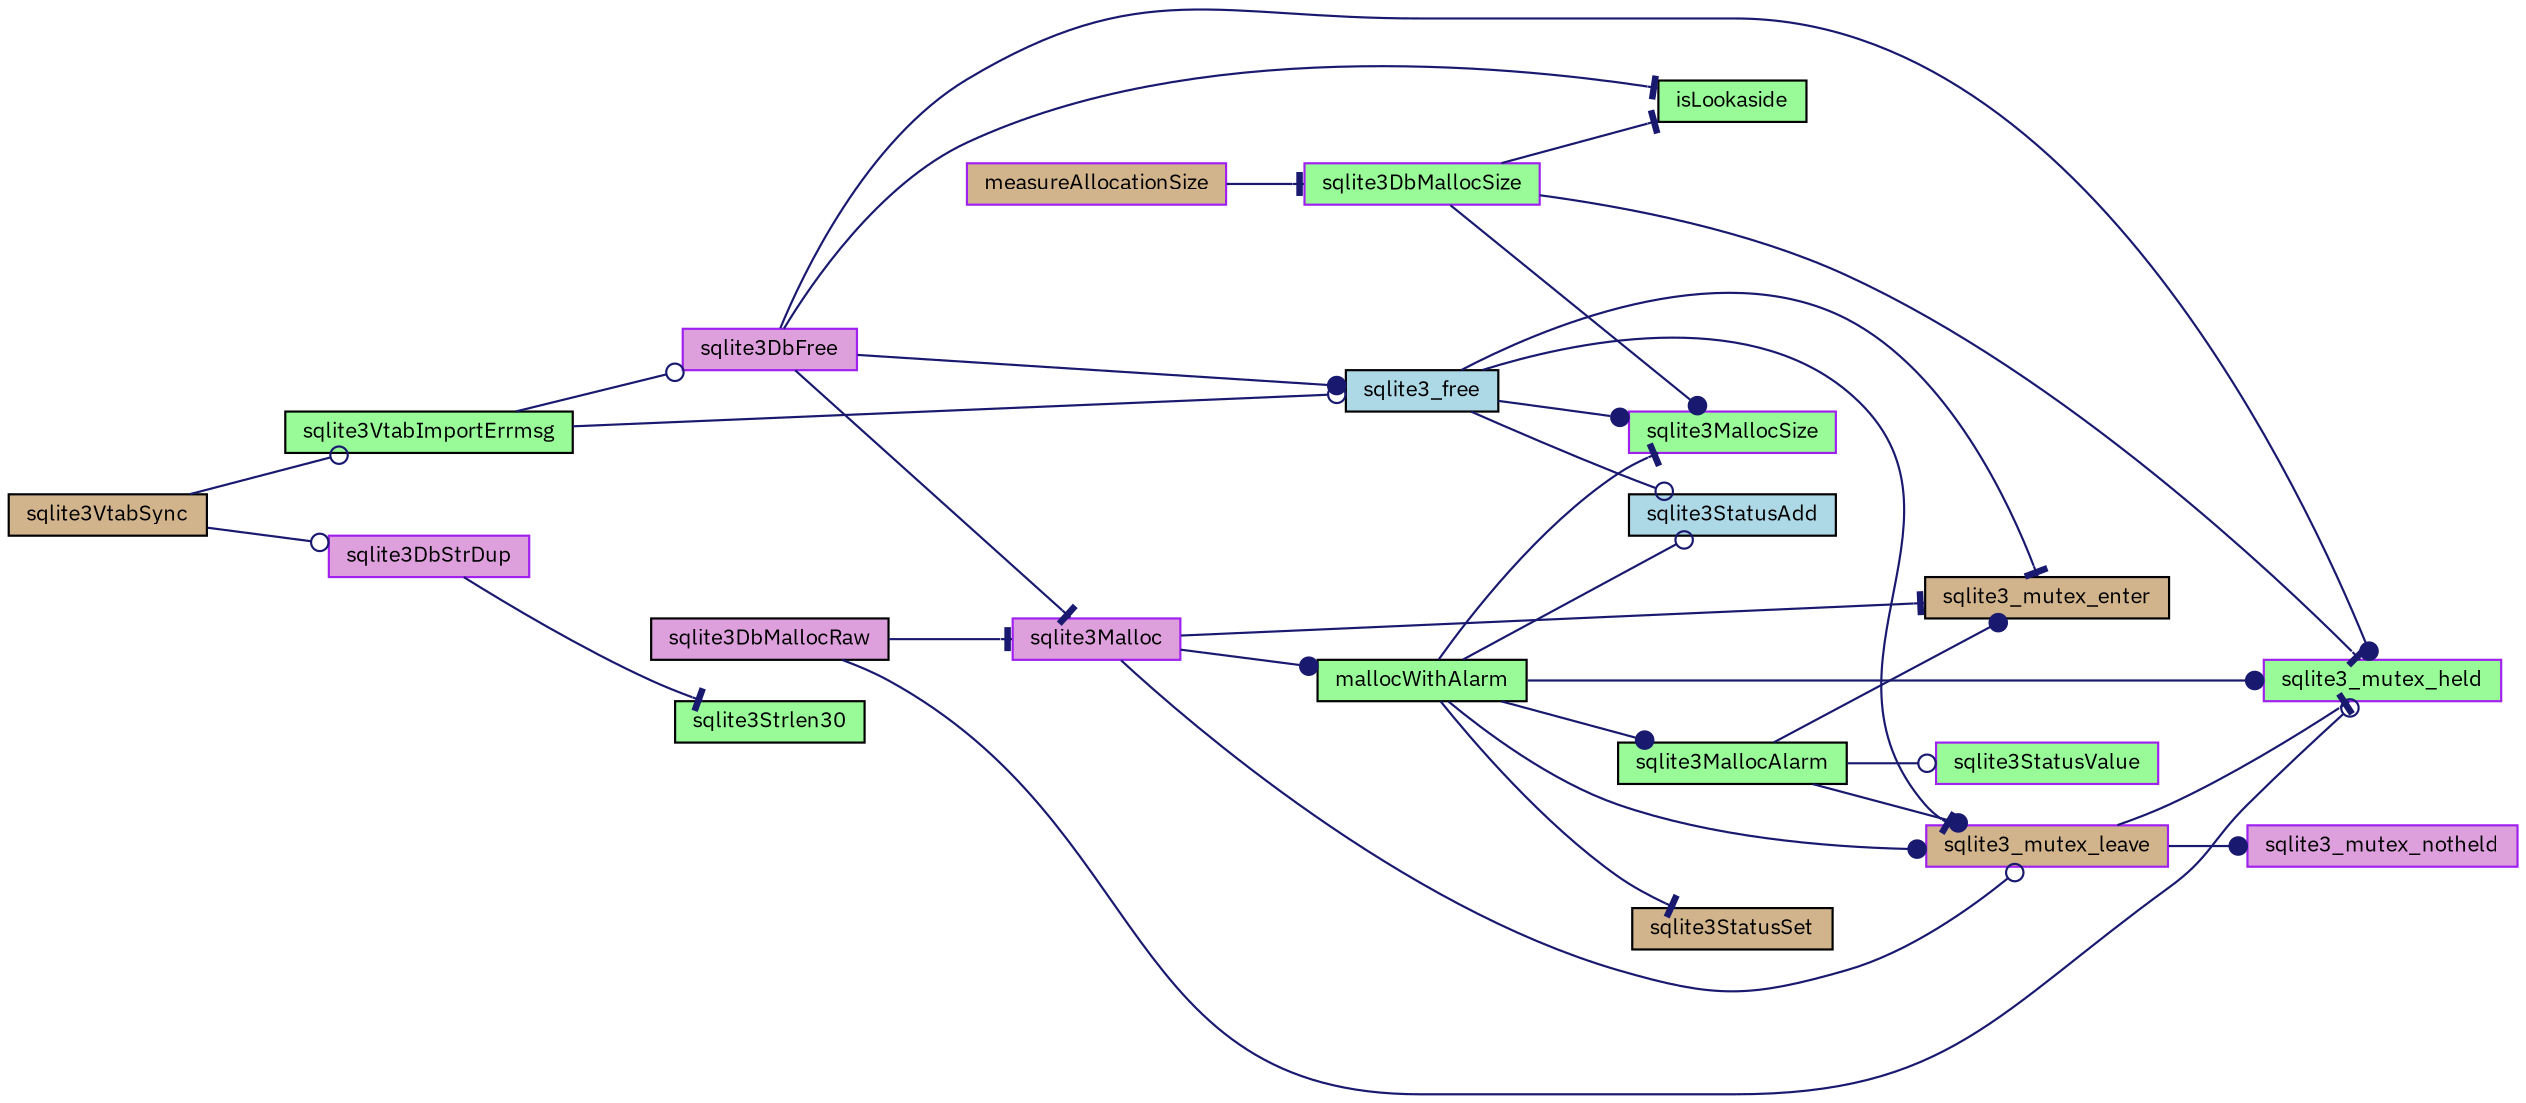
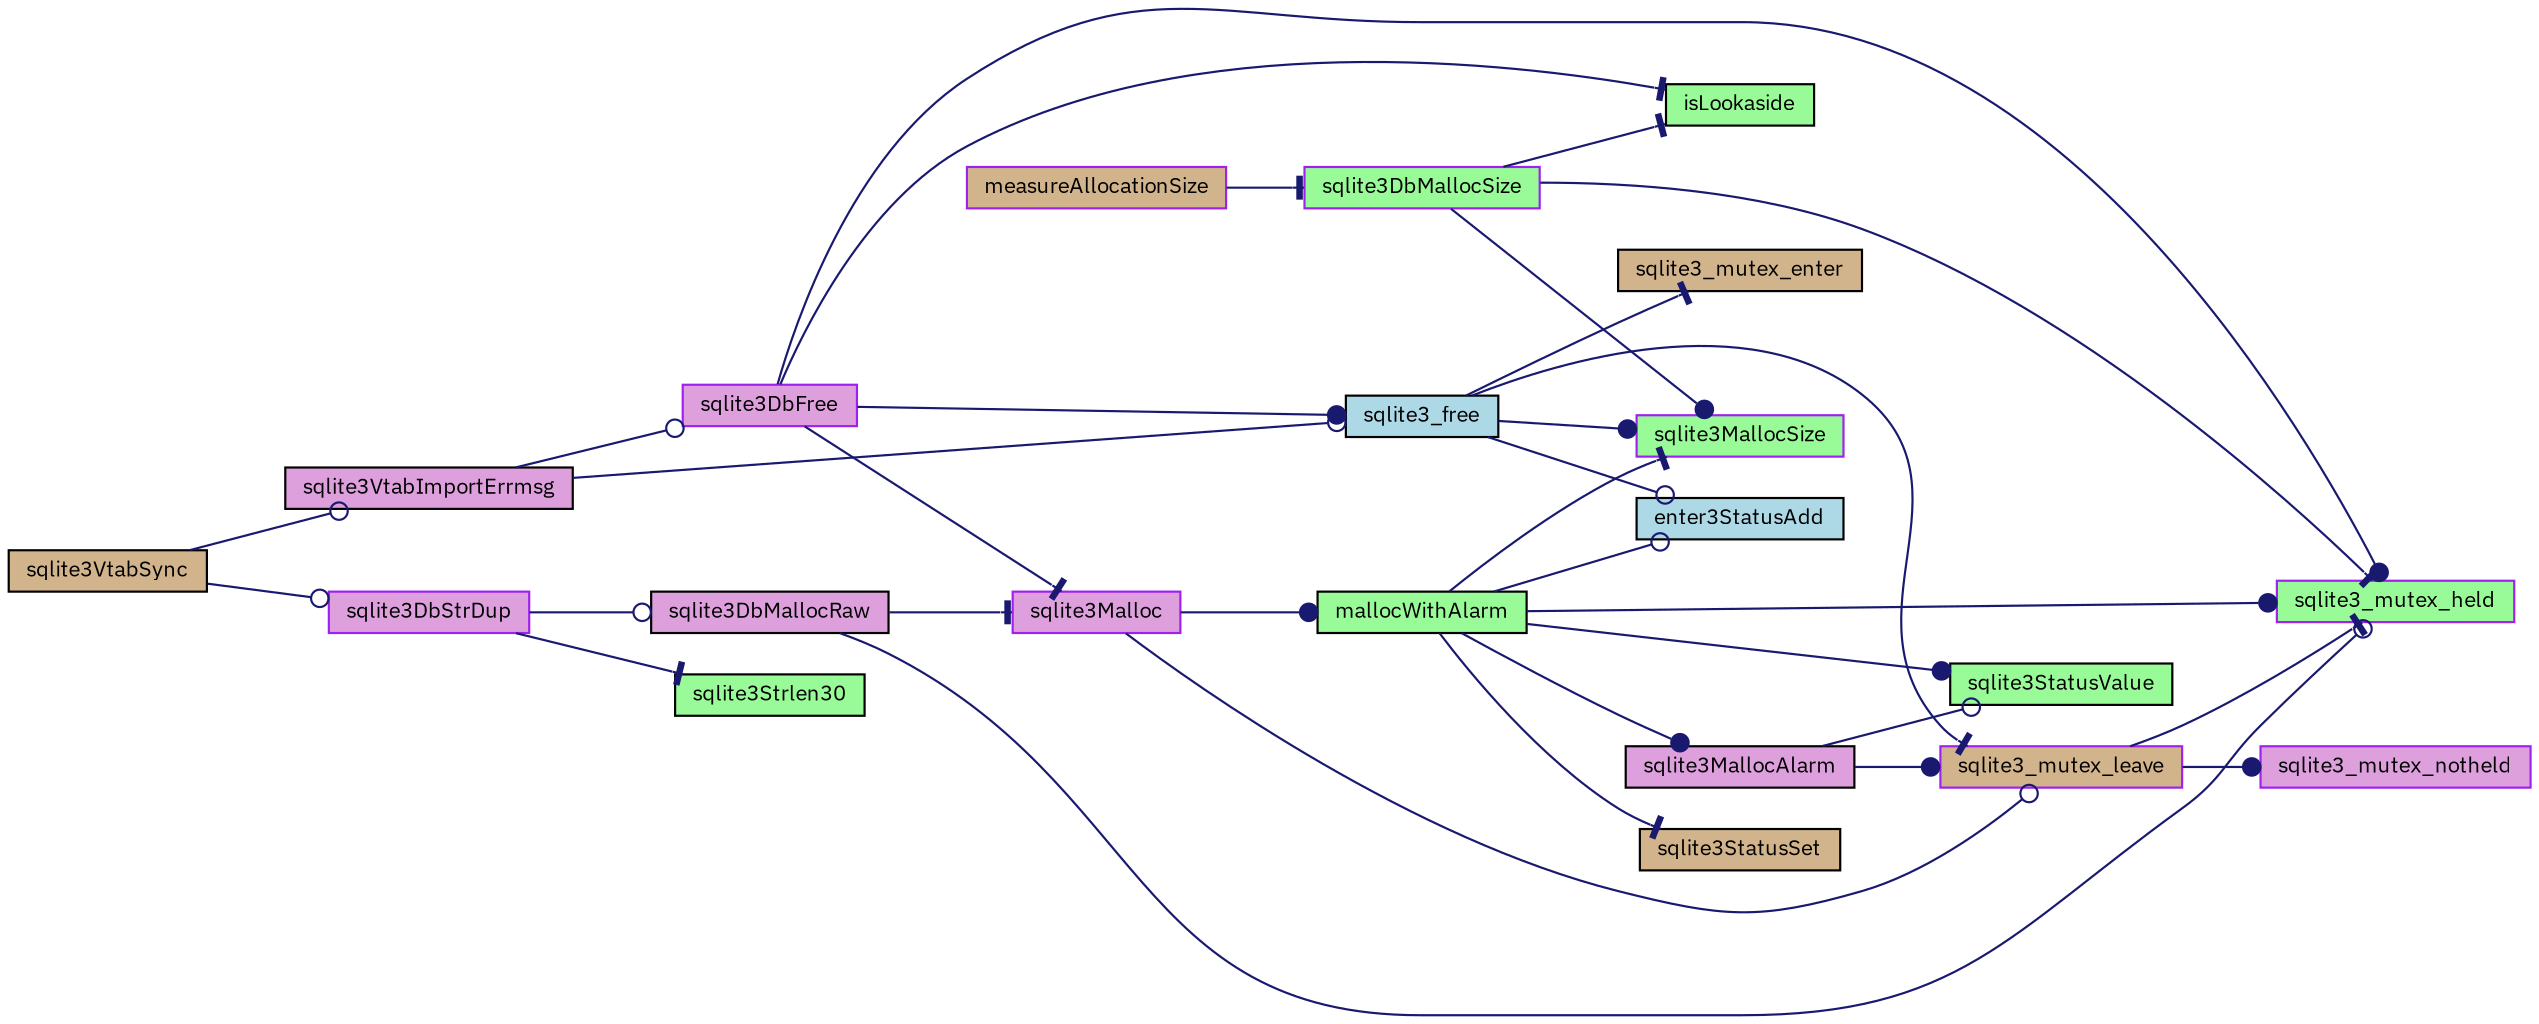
node "sqlite3VtabImportErrmsg": fillcolor palegreen -> plum
node "sqlite3StatusAdd": label "sqlite3StatusAdd" -> "enter3StatusAdd"
edge "sqlite3DbStrDup" -> "sqlite3DbMallocRaw": added
edge "sqlite3Malloc" -> "sqlite3_mutex_enter": removed
edge "sqlite3MallocAlarm" -> "sqlite3_mutex_enter": removed
node "sqlite3MallocAlarm": fillcolor palegreen -> plum
node "sqlite3StatusValue": color purple -> black
edge "mallocWithAlarm" -> "sqlite3_mutex_leave": now "mallocWithAlarm" -> "sqlite3StatusValue"
